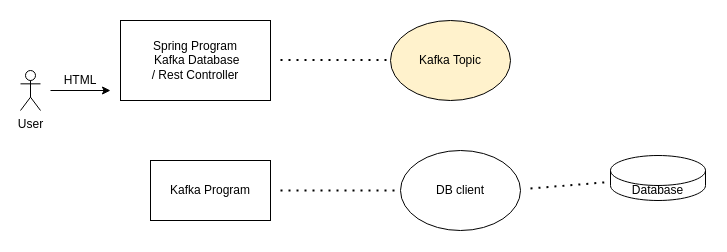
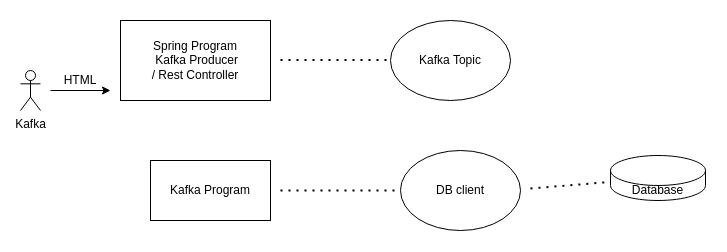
node "Spring Program Kafka Database / Rest Controller": label "Spring Program Kafka Database / Rest Controller" -> "Spring Program Kafka Producer / Rest Controller"
node "Kafka Topic": fillcolor #fff2cc -> #ffffff
node "User": label "User" -> "Kafka"
